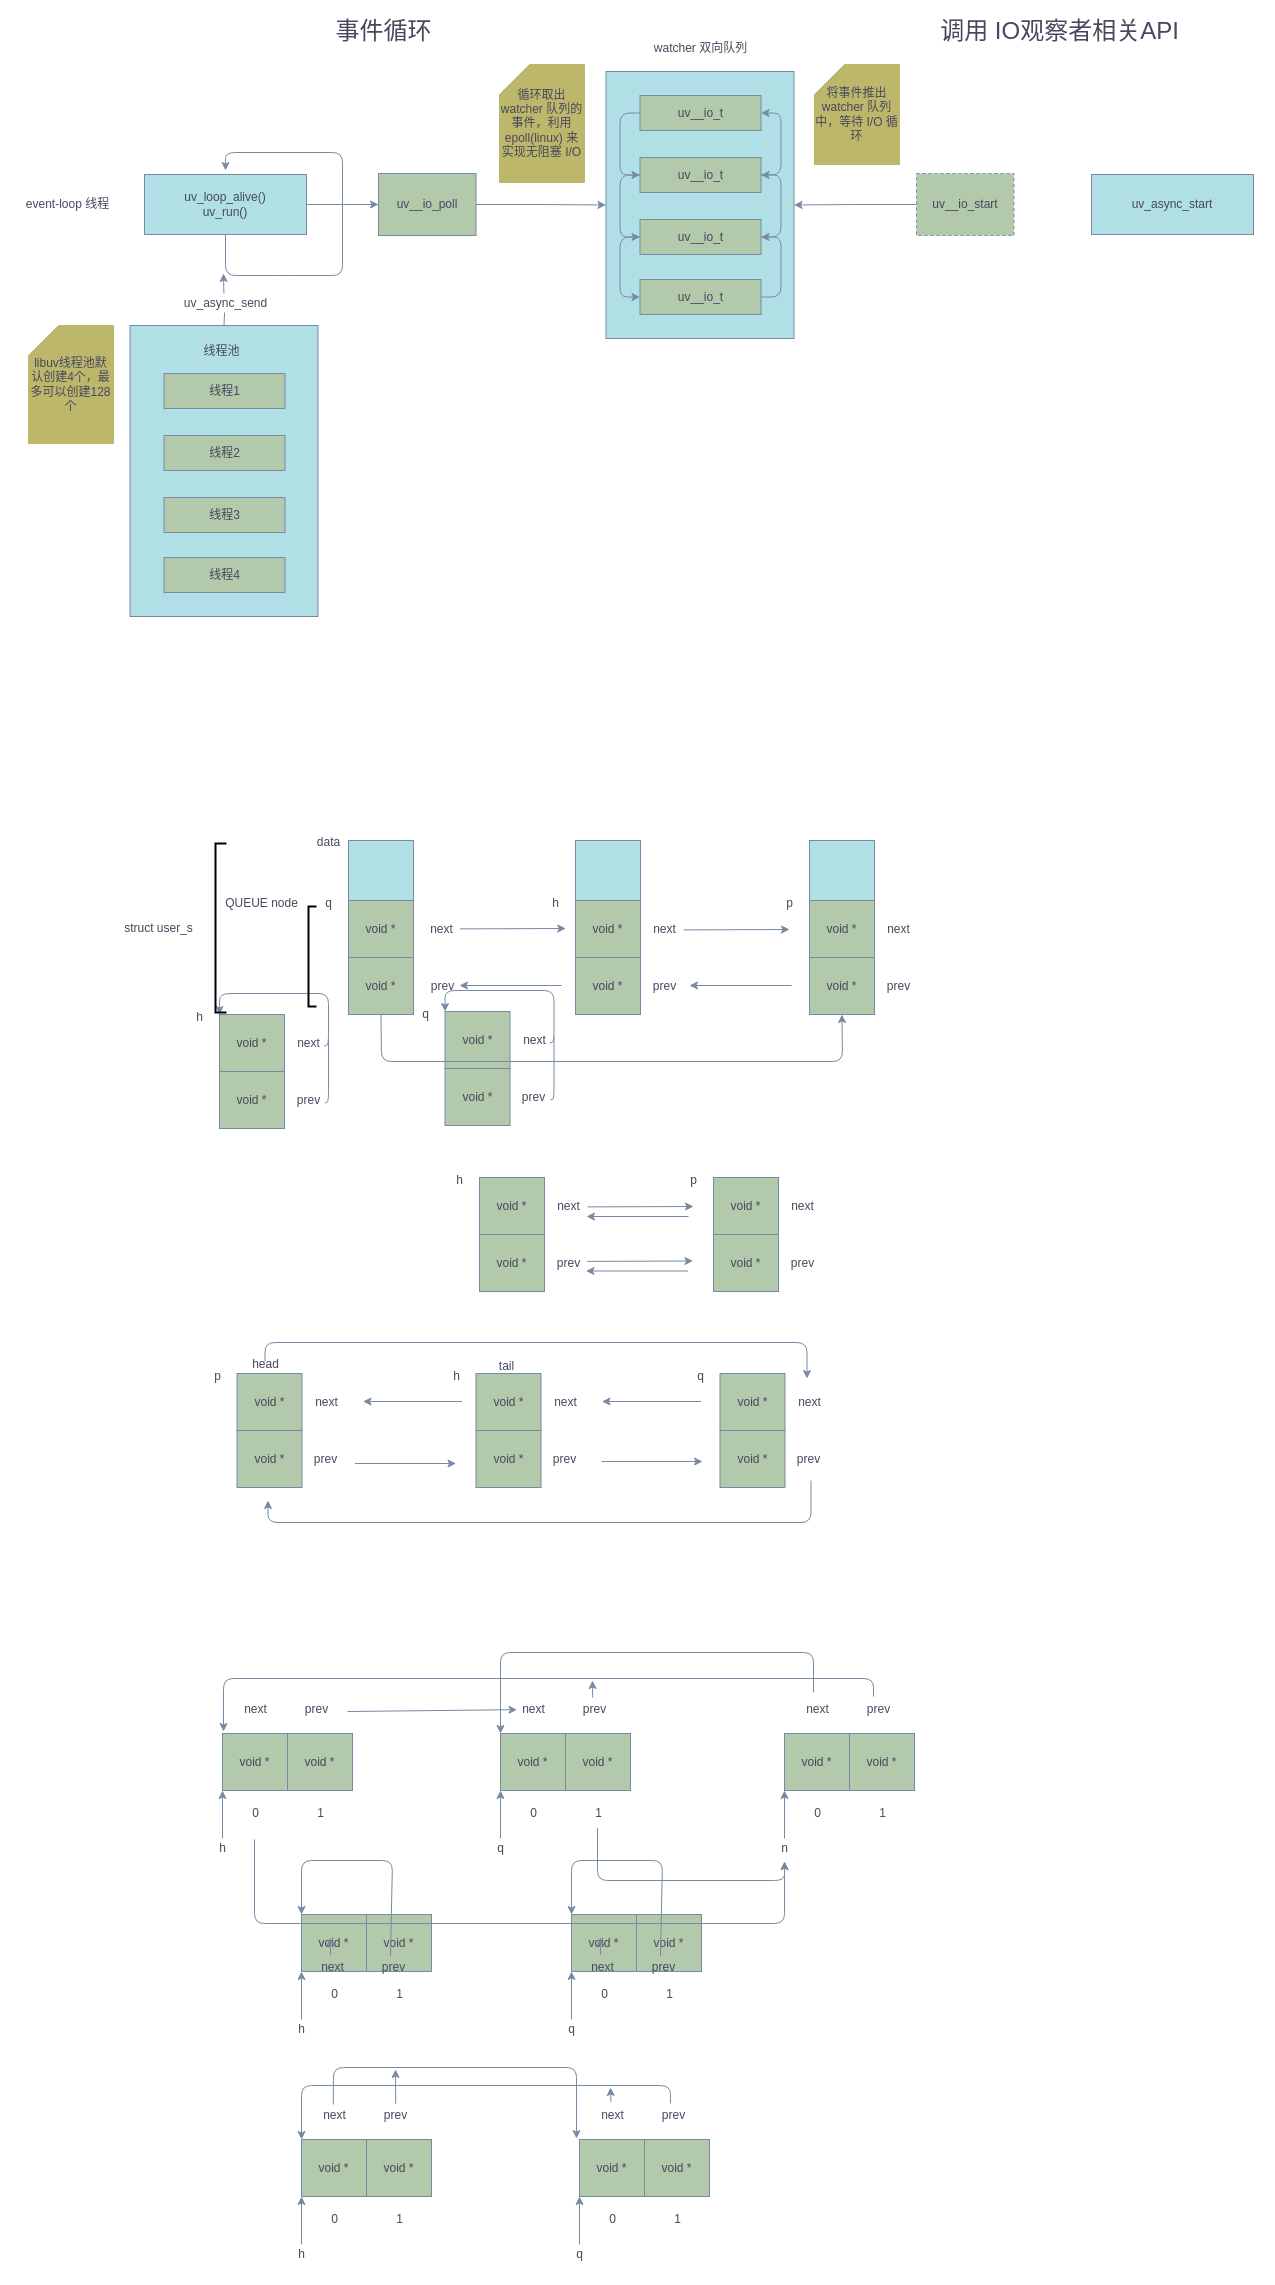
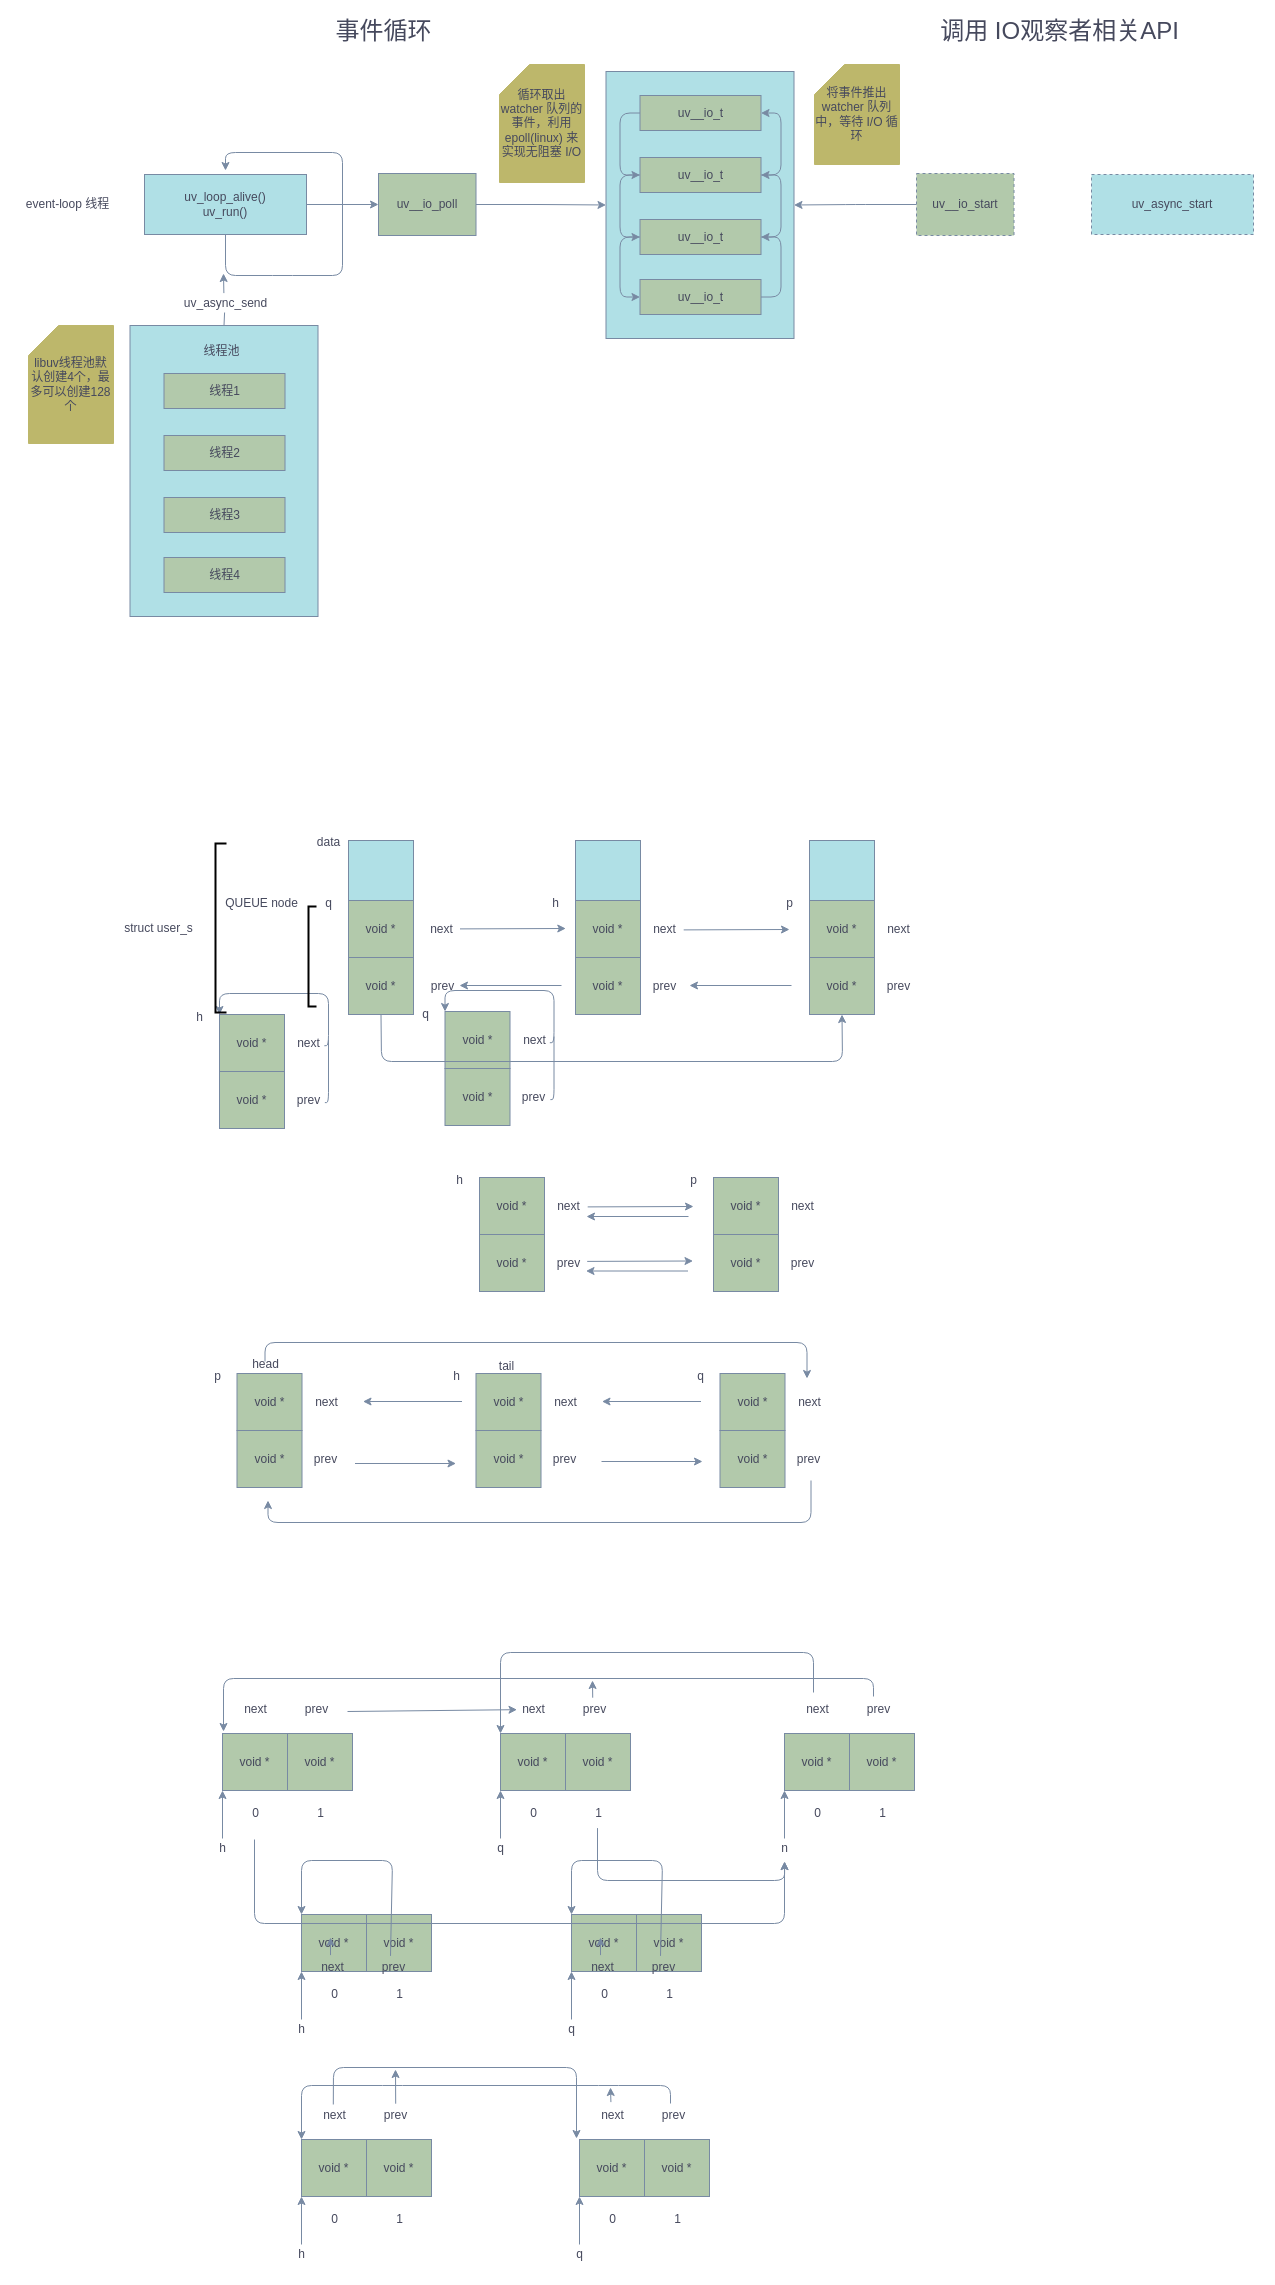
node "watcher 双向队列": removed
node "uv_async_start": style solid -> dashed
